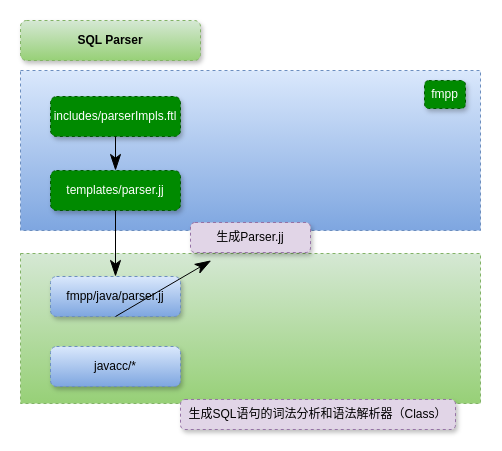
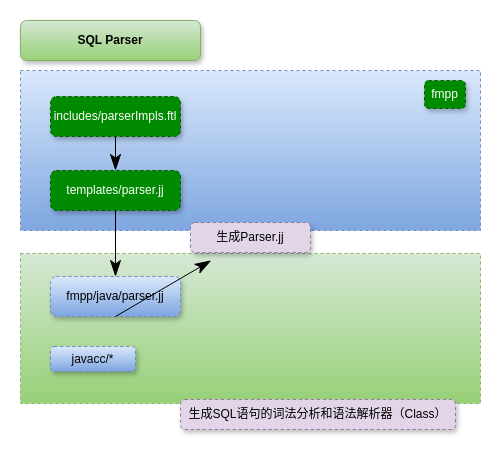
node "SQL Parser": style dashed -> solid
node "javacc/*": size 130x40 -> 85x25
